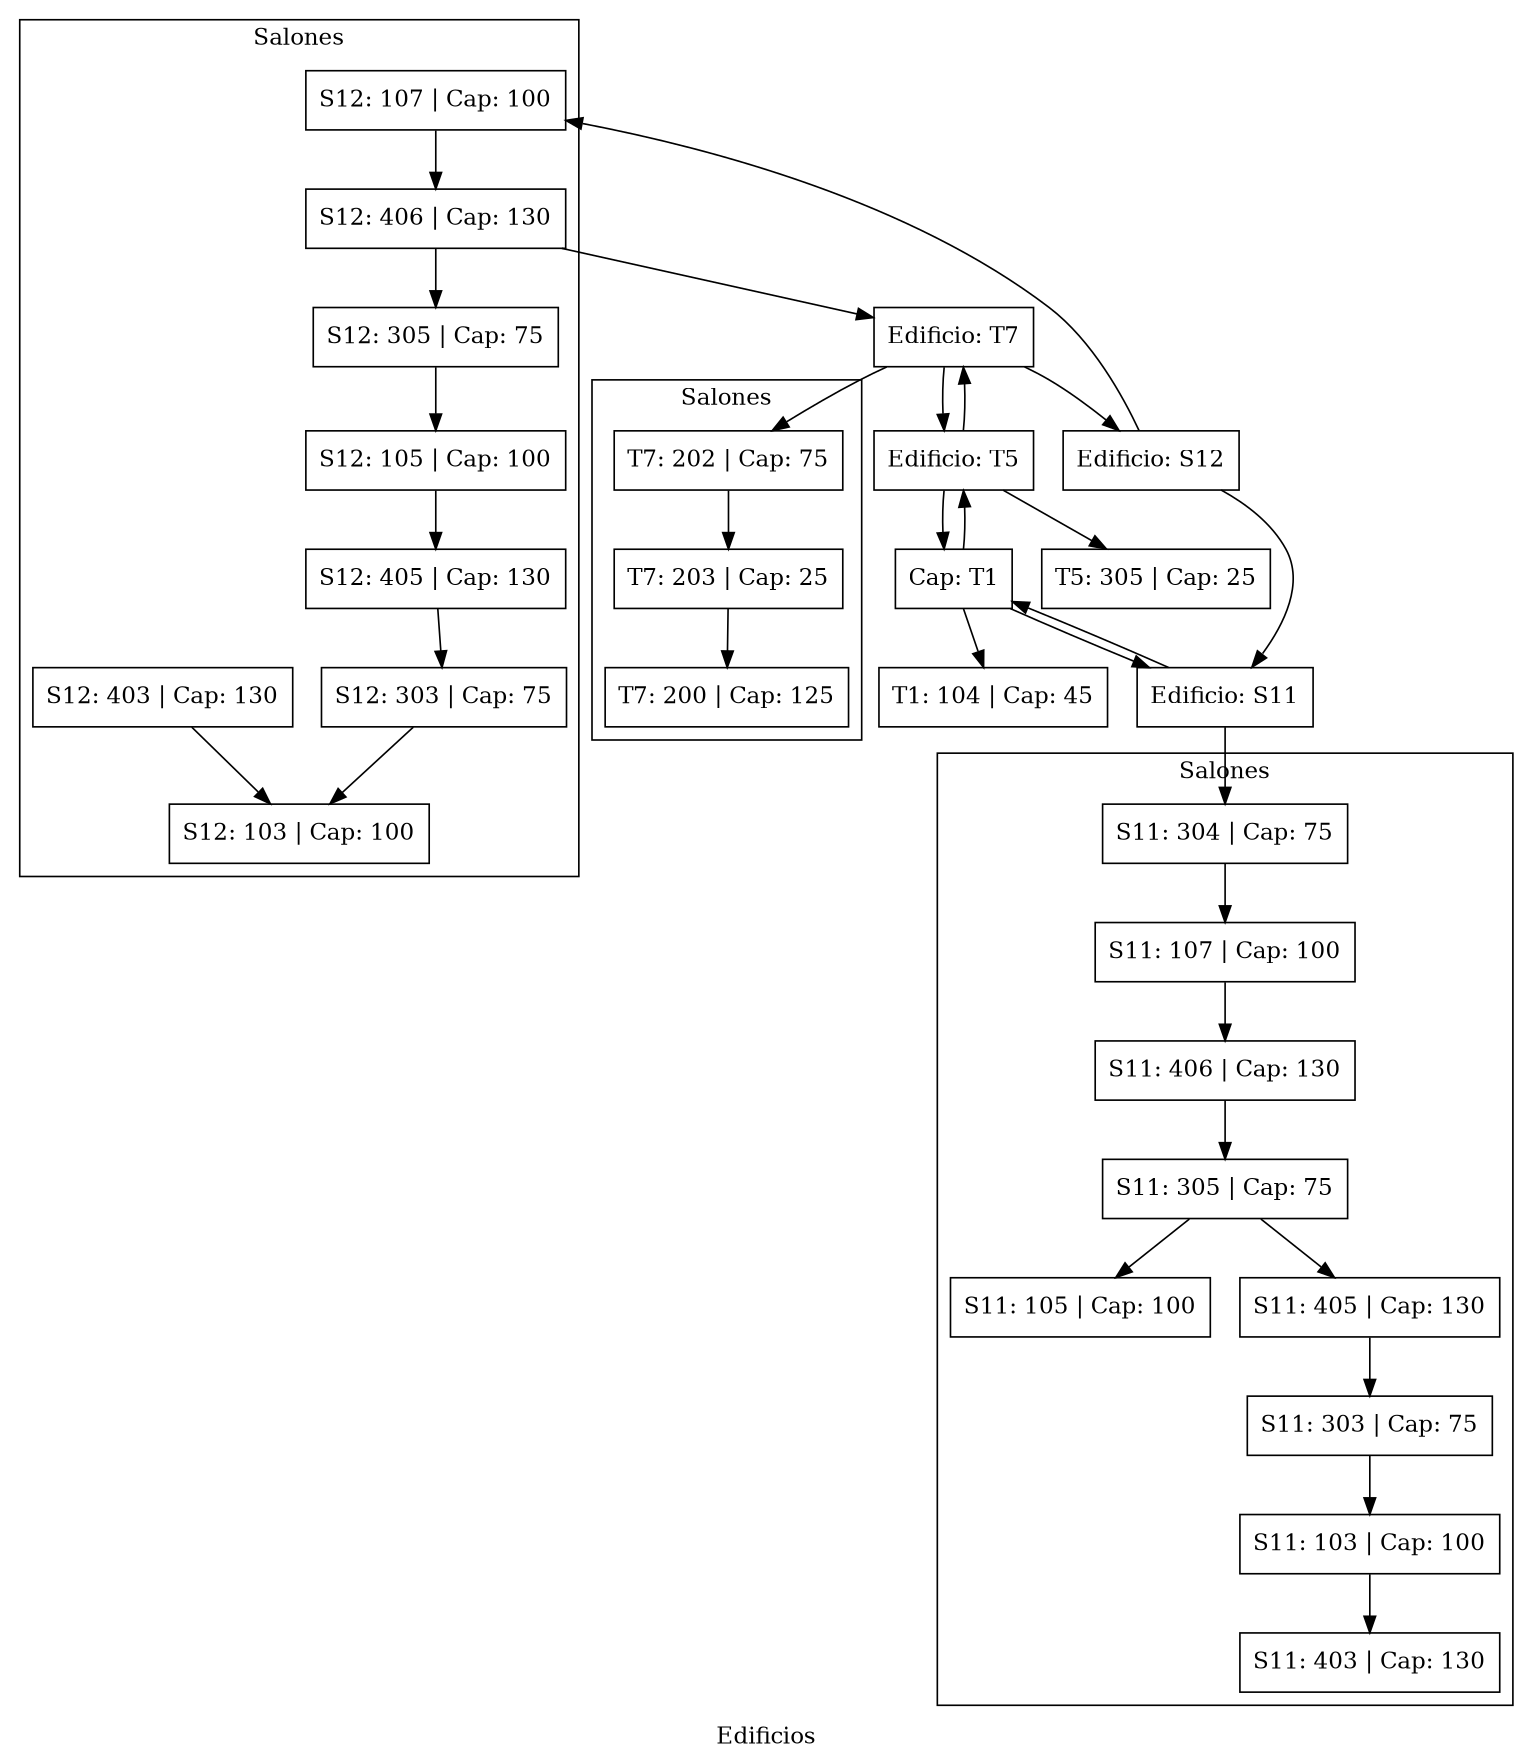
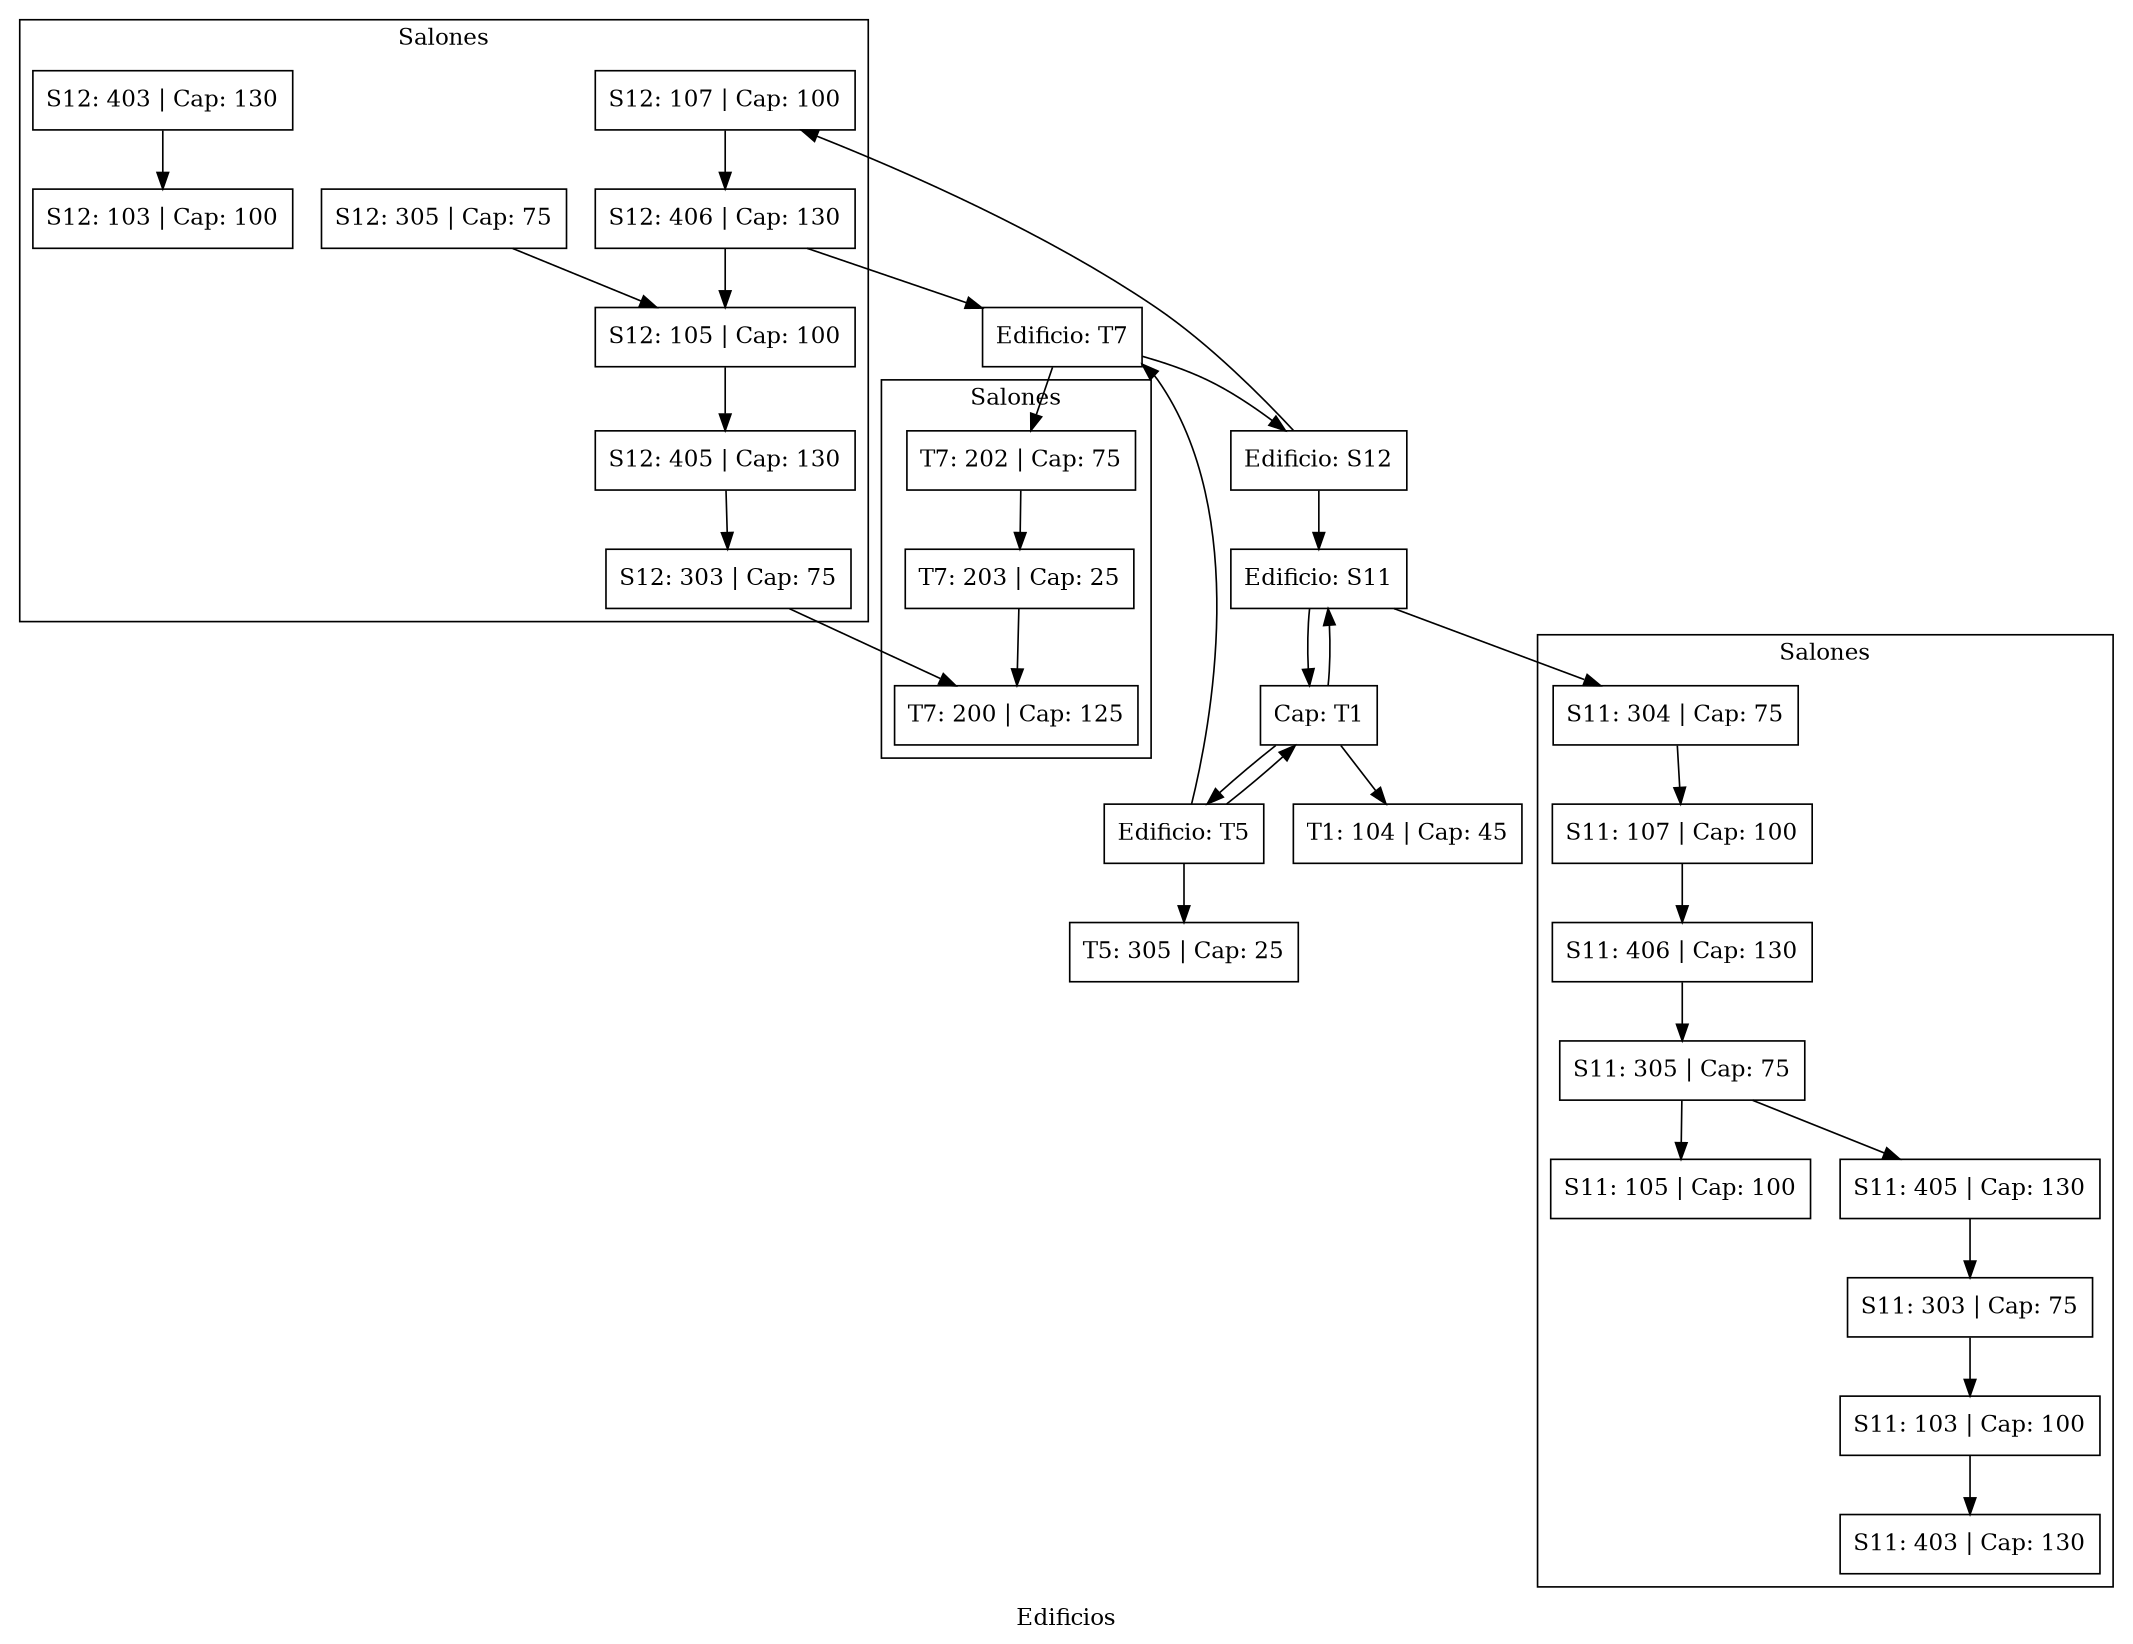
edge "S12: 406 | Cap: 130" -> "S12: 305 | Cap: 75": now "S12: 406 | Cap: 130" -> "S12: 105 | Cap: 100"
edge "Edificio: T7" -> "Edificio: T5": removed
edge "S12: 303 | Cap: 75" -> "S12: 103 | Cap: 100": now "S12: 303 | Cap: 75" -> "T7: 200 | Cap: 125"
